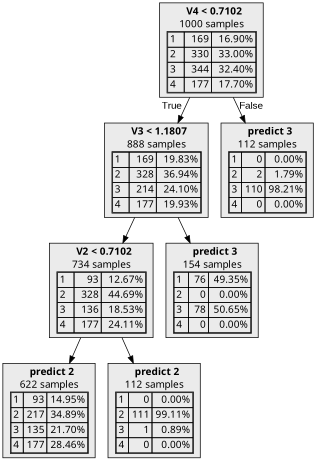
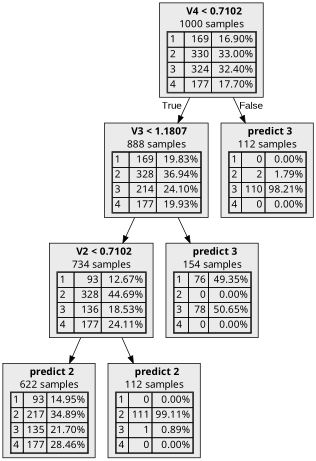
node "V4 < 0.7102": text "344" -> "324"
